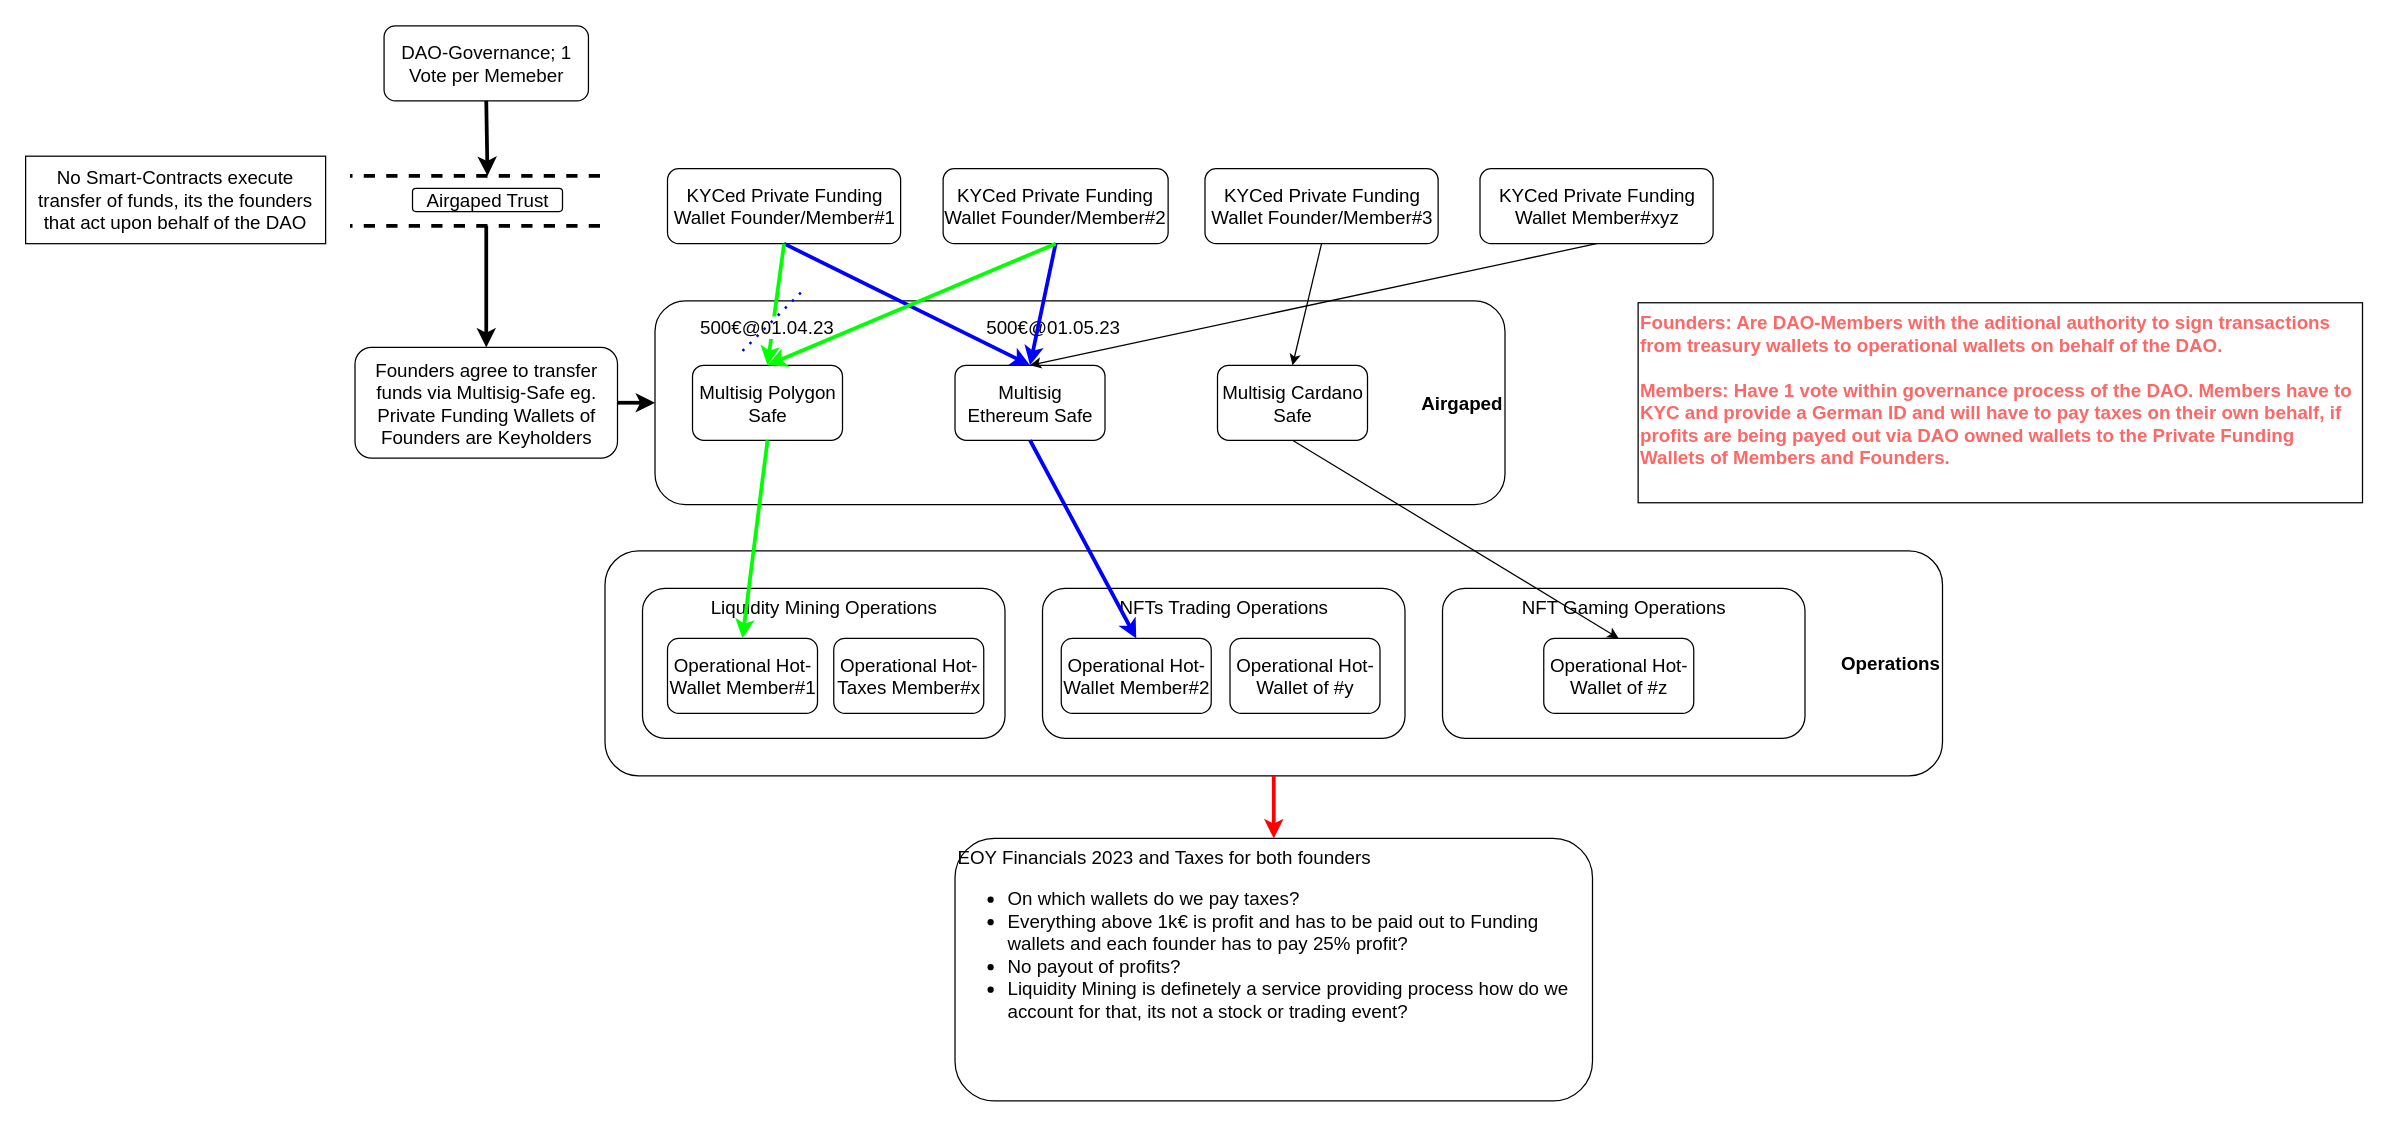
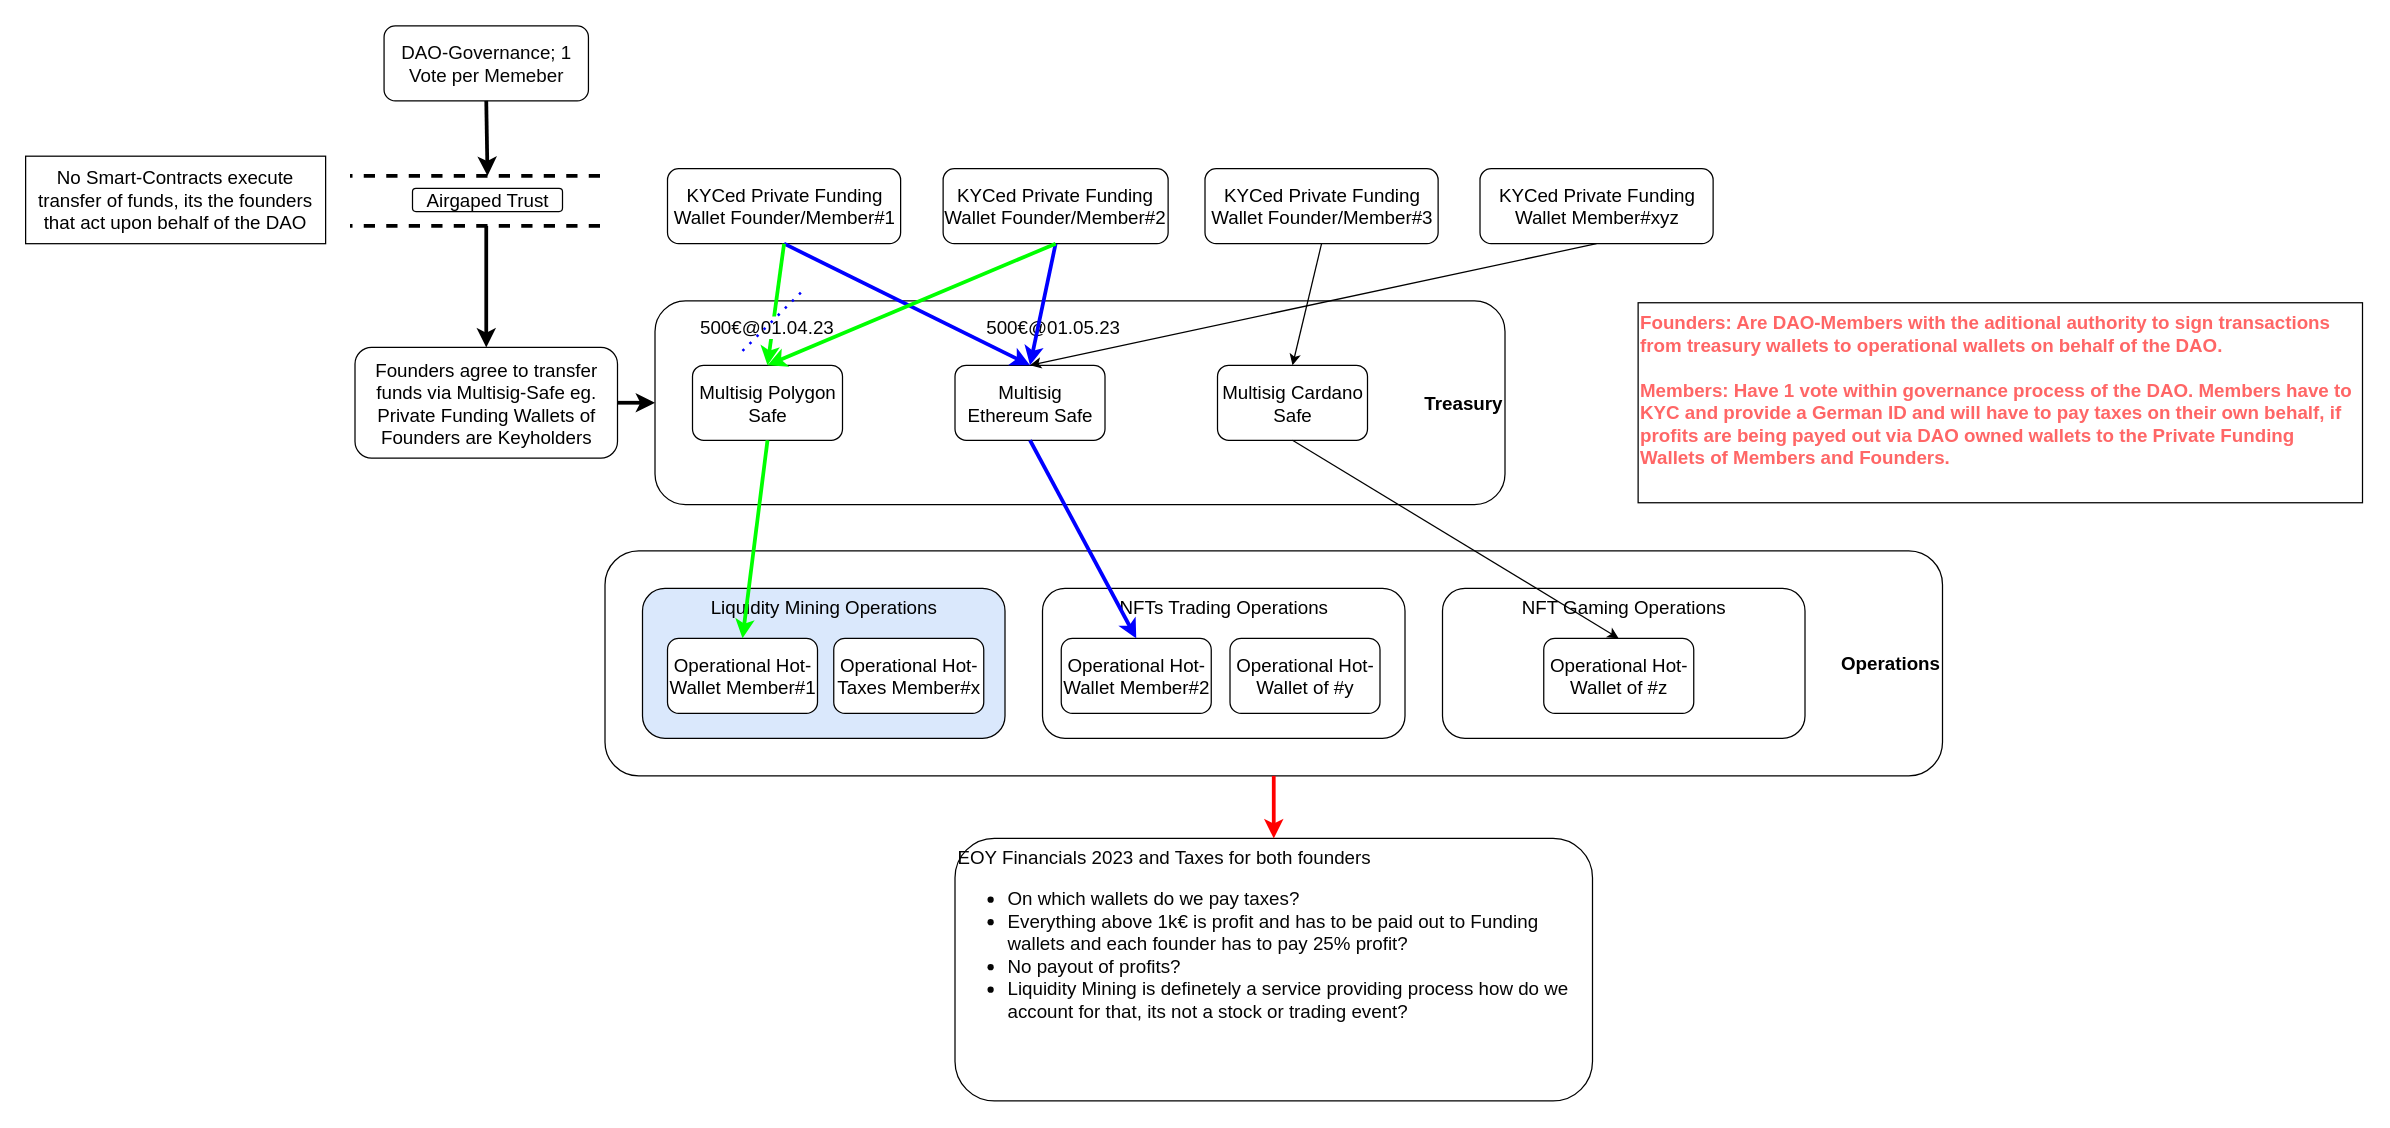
node "Airgaped": label "Airgaped" -> "Treasury"
node "Liquidity Mining Operations": fillcolor #ffffff -> #dae8fc
